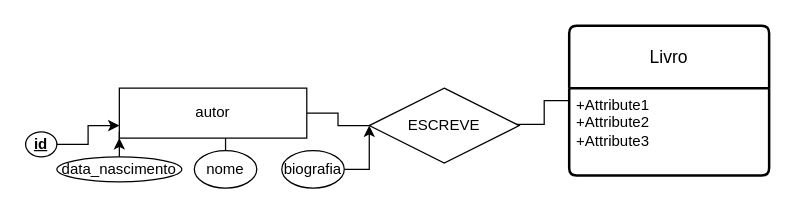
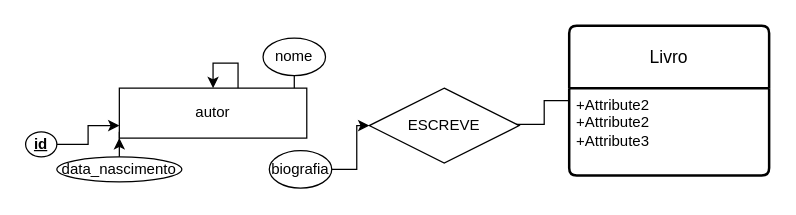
edge "autor" -- "ESCREVE": removed
node "+Attribute1 +Attribute2 +Attribute3": label "+Attribute1 +Attribute2 +Attribute3" -> "+Attribute2 +Attribute2 +Attribute3"
node "nome": moved (226, 169) -> (294, 57)
node "biografia": moved (313, 169) -> (301, 169)
